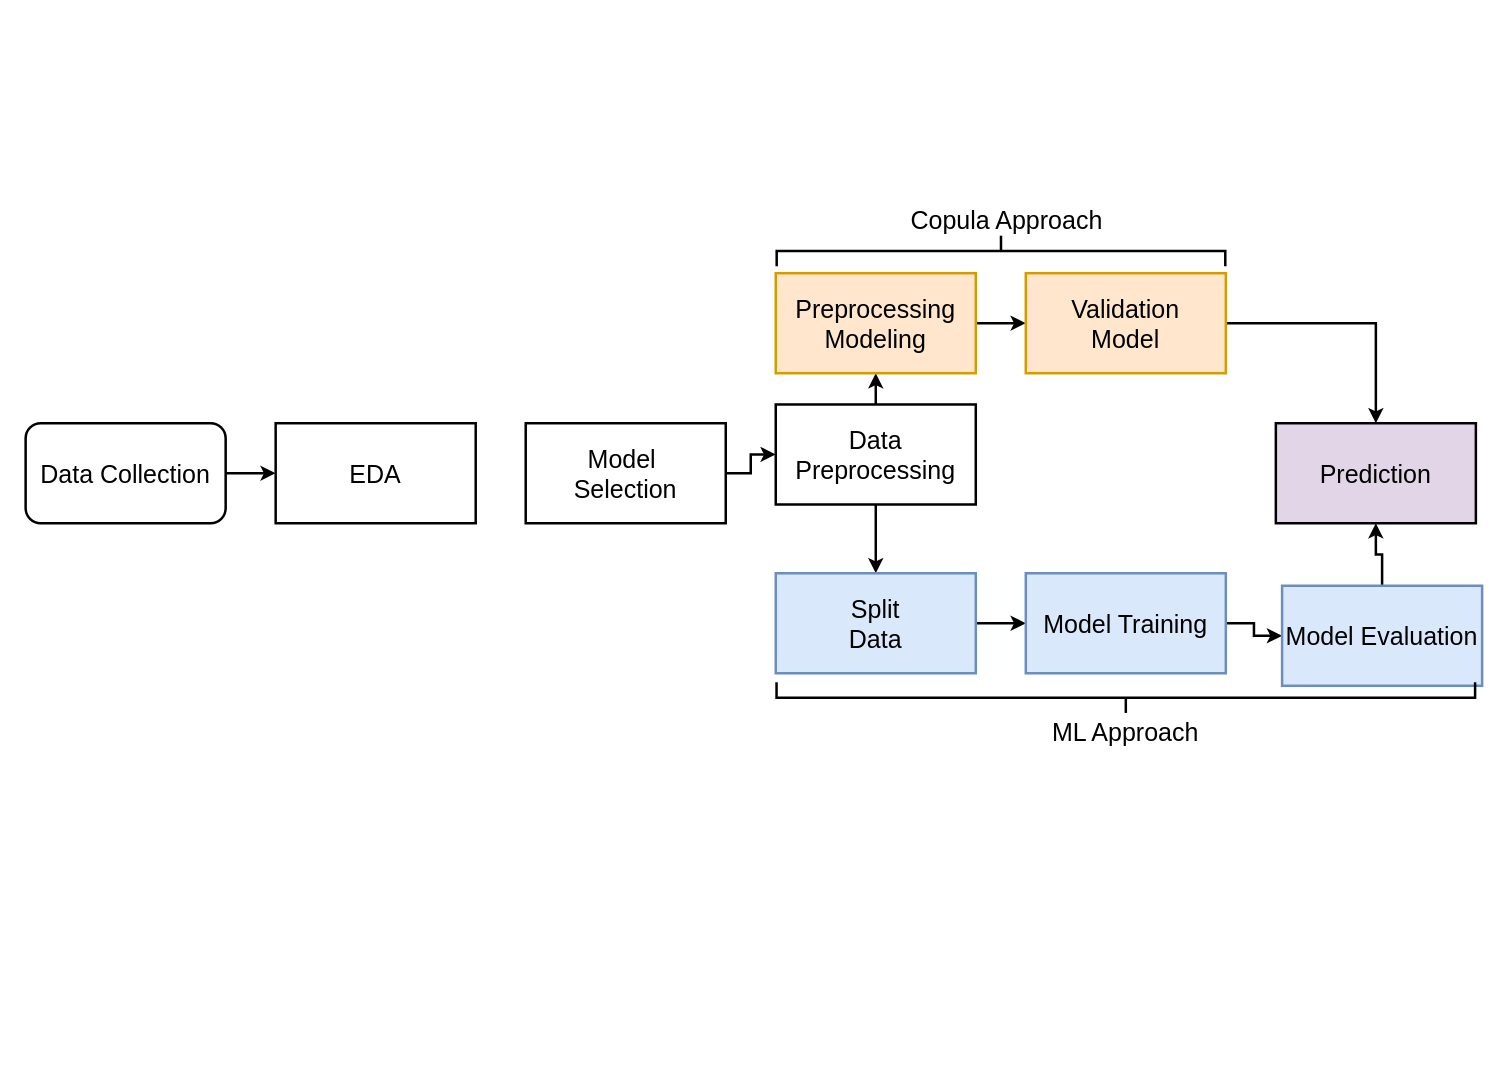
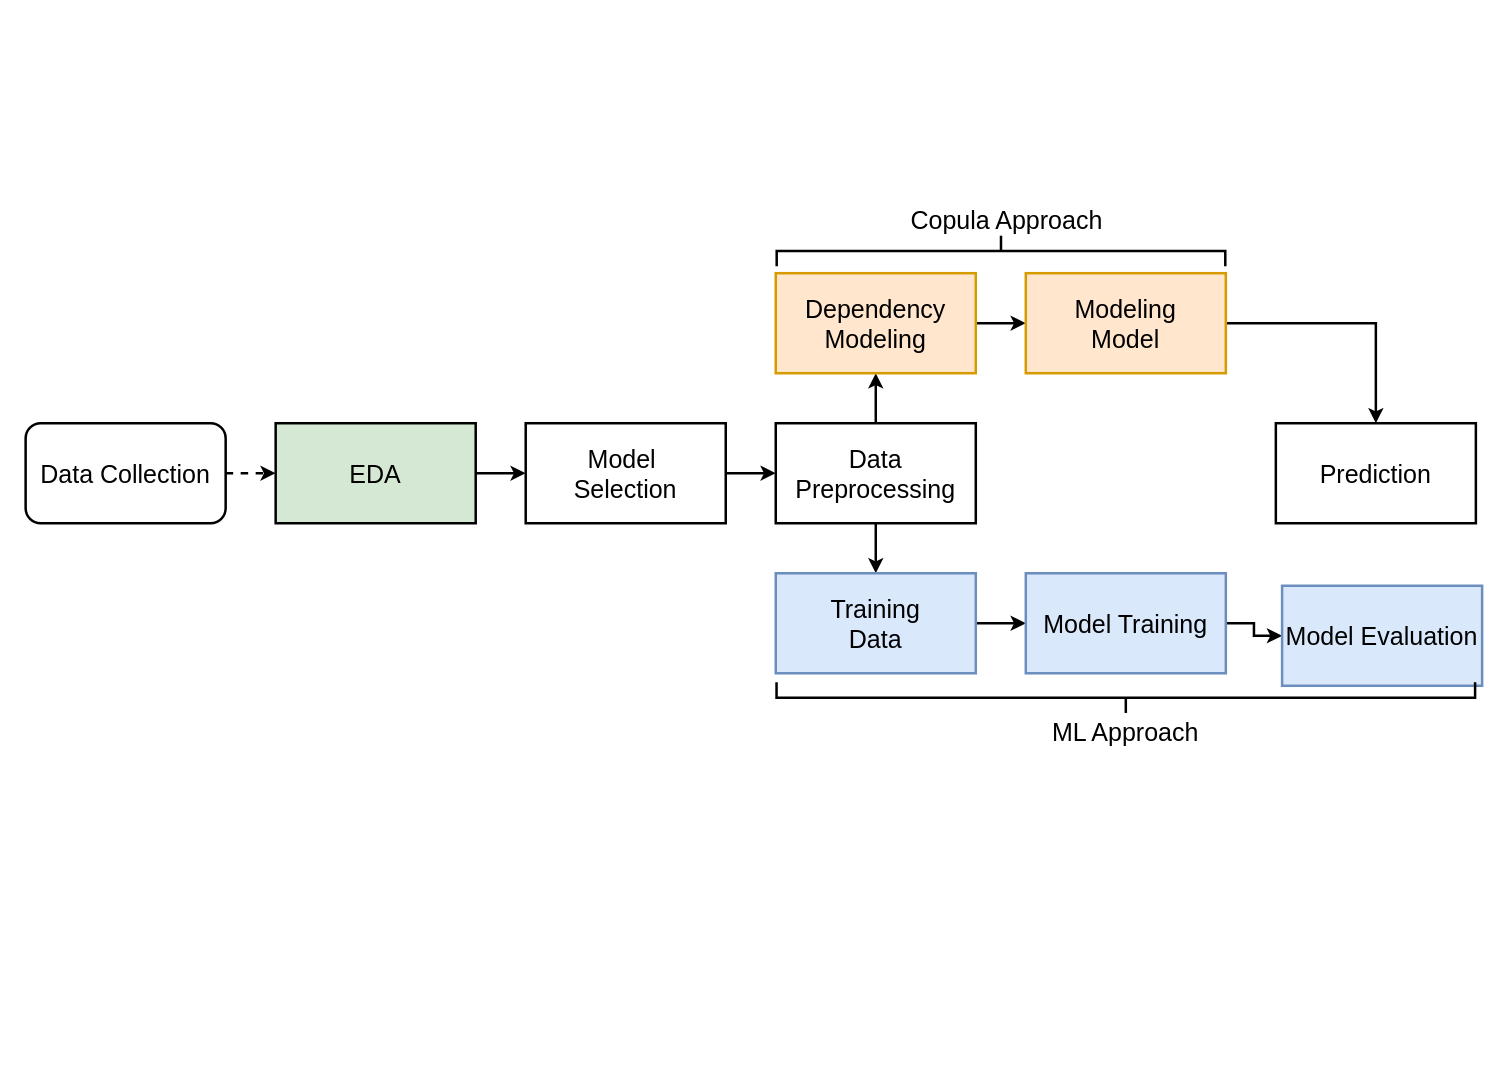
node "Preprocessing Modeling": label "Preprocessing Modeling" -> "Dependency Modeling"
node "Validation Model": label "Validation Model" -> "Modeling Model"
node "Data Preprocessing": moved (876, 454) -> (876, 473)
edge "Data Collection" -> "EDA": style solid -> dashed
node "EDA": fillcolor #ffffff -> #d5e8d4
edge "EDA" -> "Model Selection": added
node "Prediction": fillcolor #e1d5e7 -> #ffffff
edge "Model Evaluation" -> "Prediction": removed
node "Split Data": label "Split Data" -> "Training Data"
